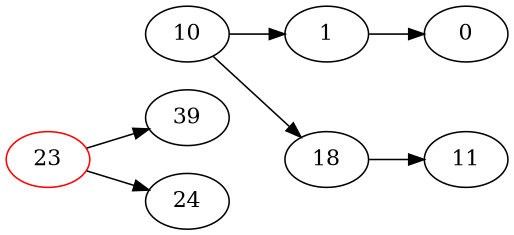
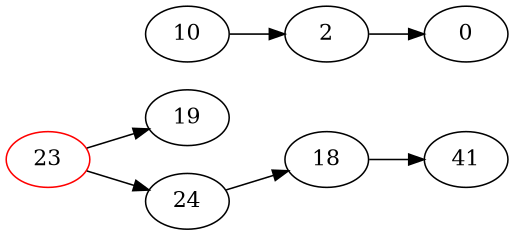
node "1": label "1" -> "2"
edge "10" -> "18": now "24" -> "18"
node "39": label "39" -> "19"
node "11": label "11" -> "41"
